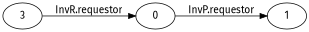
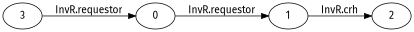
edge "0" -> "1": label "InvP.requestor" -> "InvR.requestor"
node "2": added
